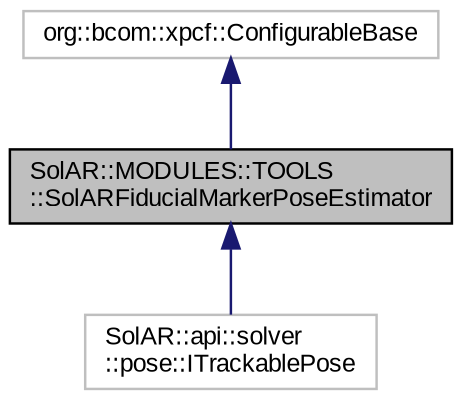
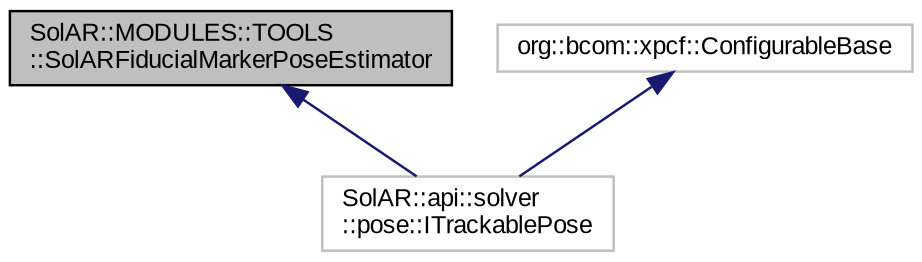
edge "SolAR::MODULES::TOOLS ::SolARFiducialMarkerPoseEstimator" -> "org::bcom::xpcf::ConfigurableBase": now "SolAR::api::solver ::pose::ITrackablePose" -> "org::bcom::xpcf::ConfigurableBase"
